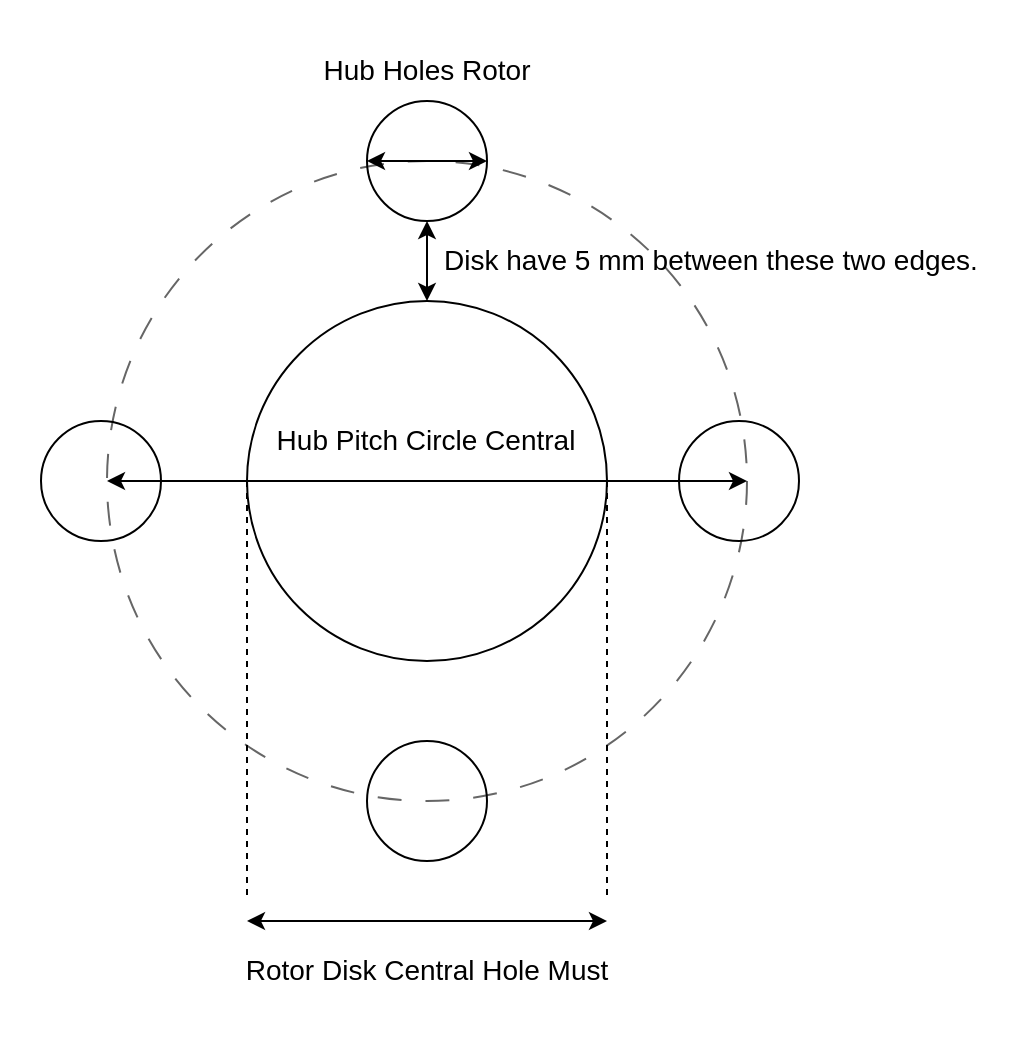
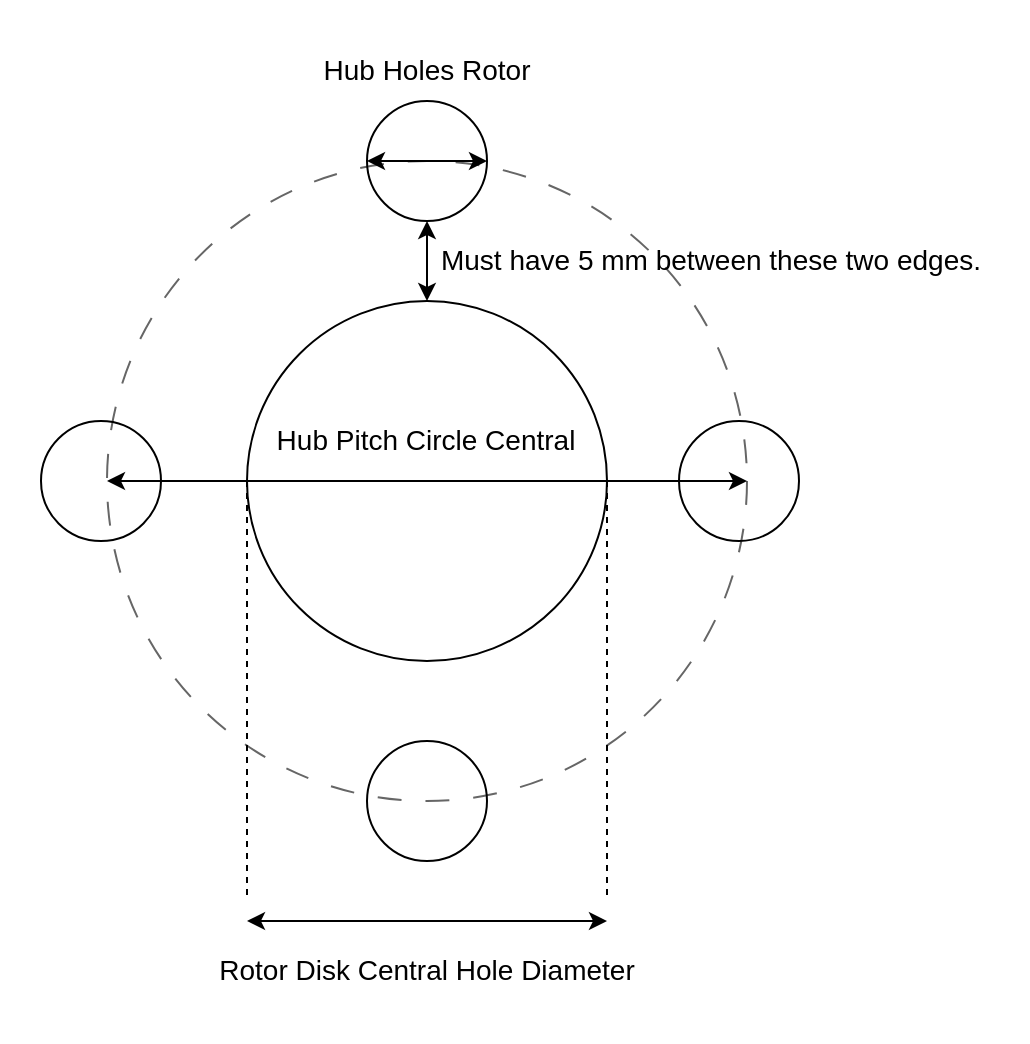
node "Disk have 5 mm between these two edges.": label "Disk have 5 mm between these two edges." -> "Must have 5 mm between these two edges."
node "Rotor Disk Central Hole Must": label "Rotor Disk Central Hole Must" -> "Rotor Disk Central Hole Diameter"
